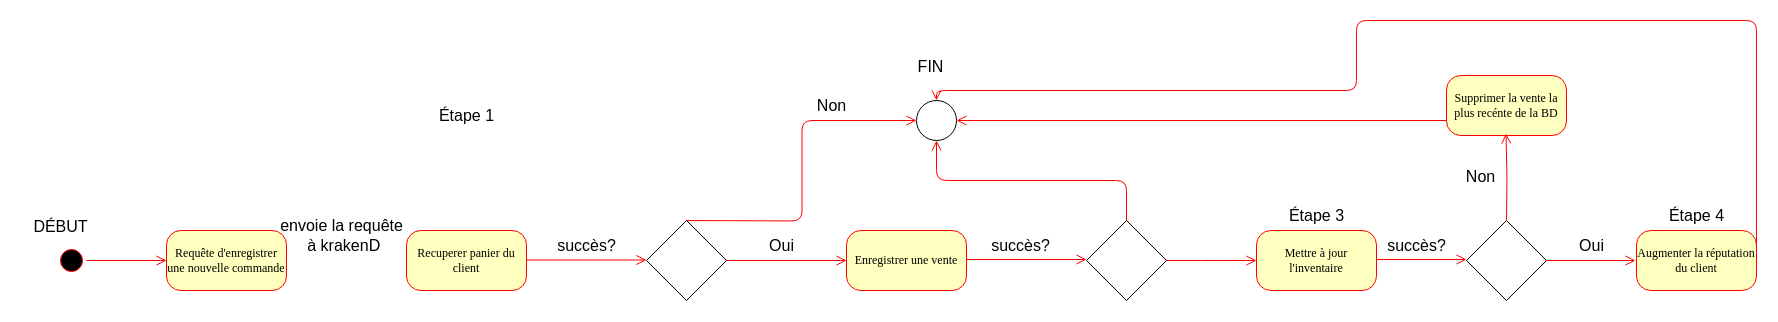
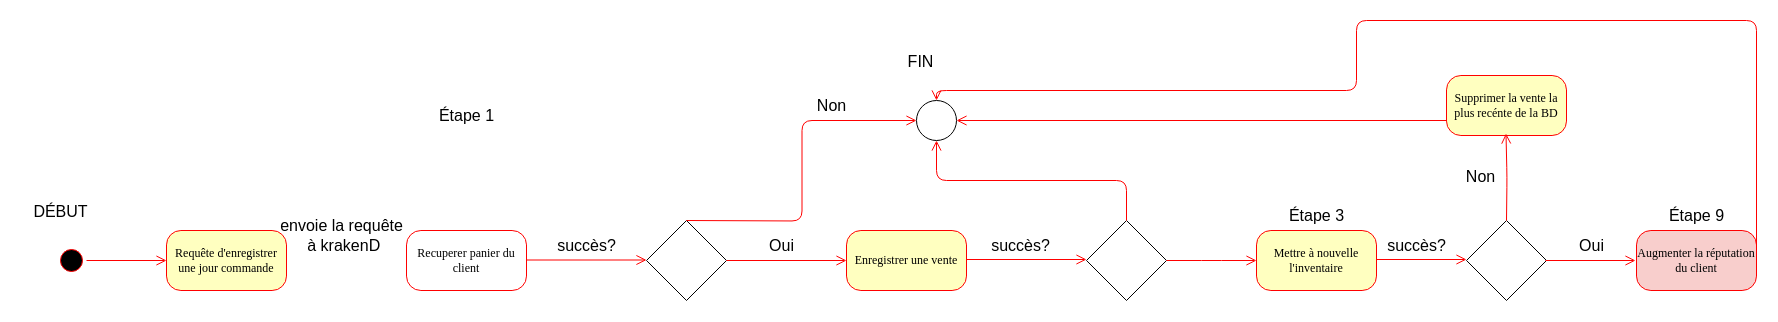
node "FIN": moved (931, 67) -> (921, 62)
node "Étape 4": label "Étape 4" -> "Étape 9"
node "DÉBUT": moved (61, 227) -> (61, 212)
node "Requête d'enregistrer une nouvelle commande": label "Requête d'enregistrer une nouvelle commande" -> "Requête d'enregistrer une jour commande"
node "Recuperer panier du client": fillcolor #ffffc0 -> #ffffff
node "Mettre à jour l'inventaire": label "Mettre à jour l'inventaire" -> "Mettre à nouvelle l'inventaire"
node "Augmenter la réputation du client": fillcolor #ffffc0 -> #f8cecc
